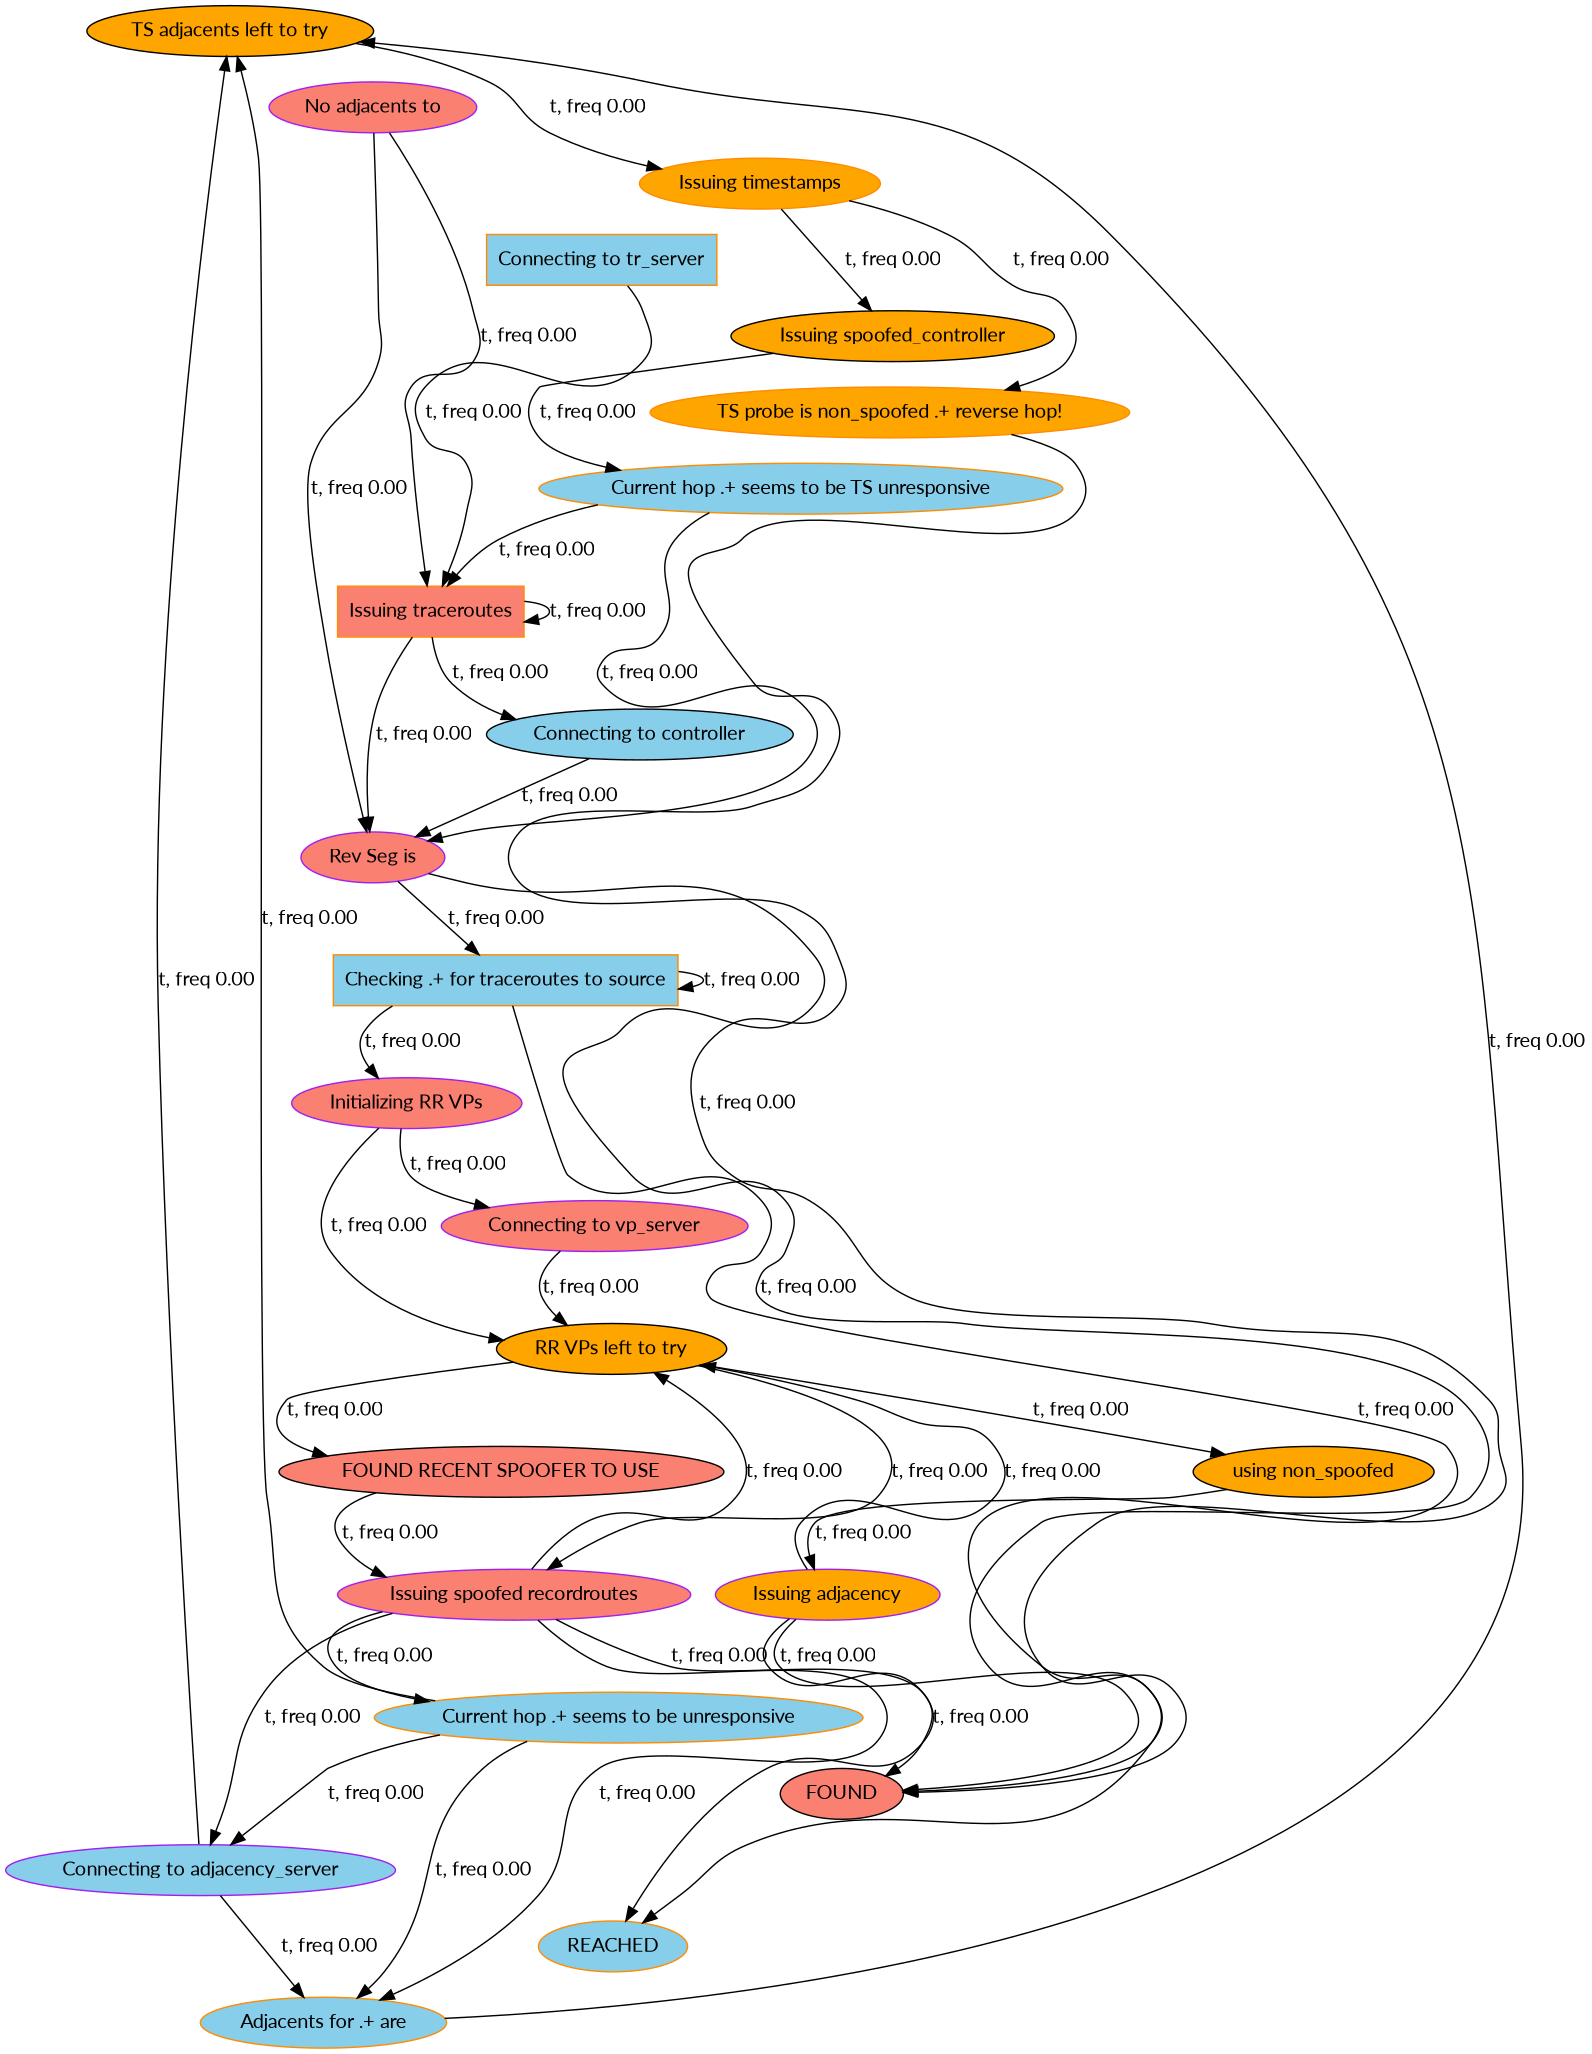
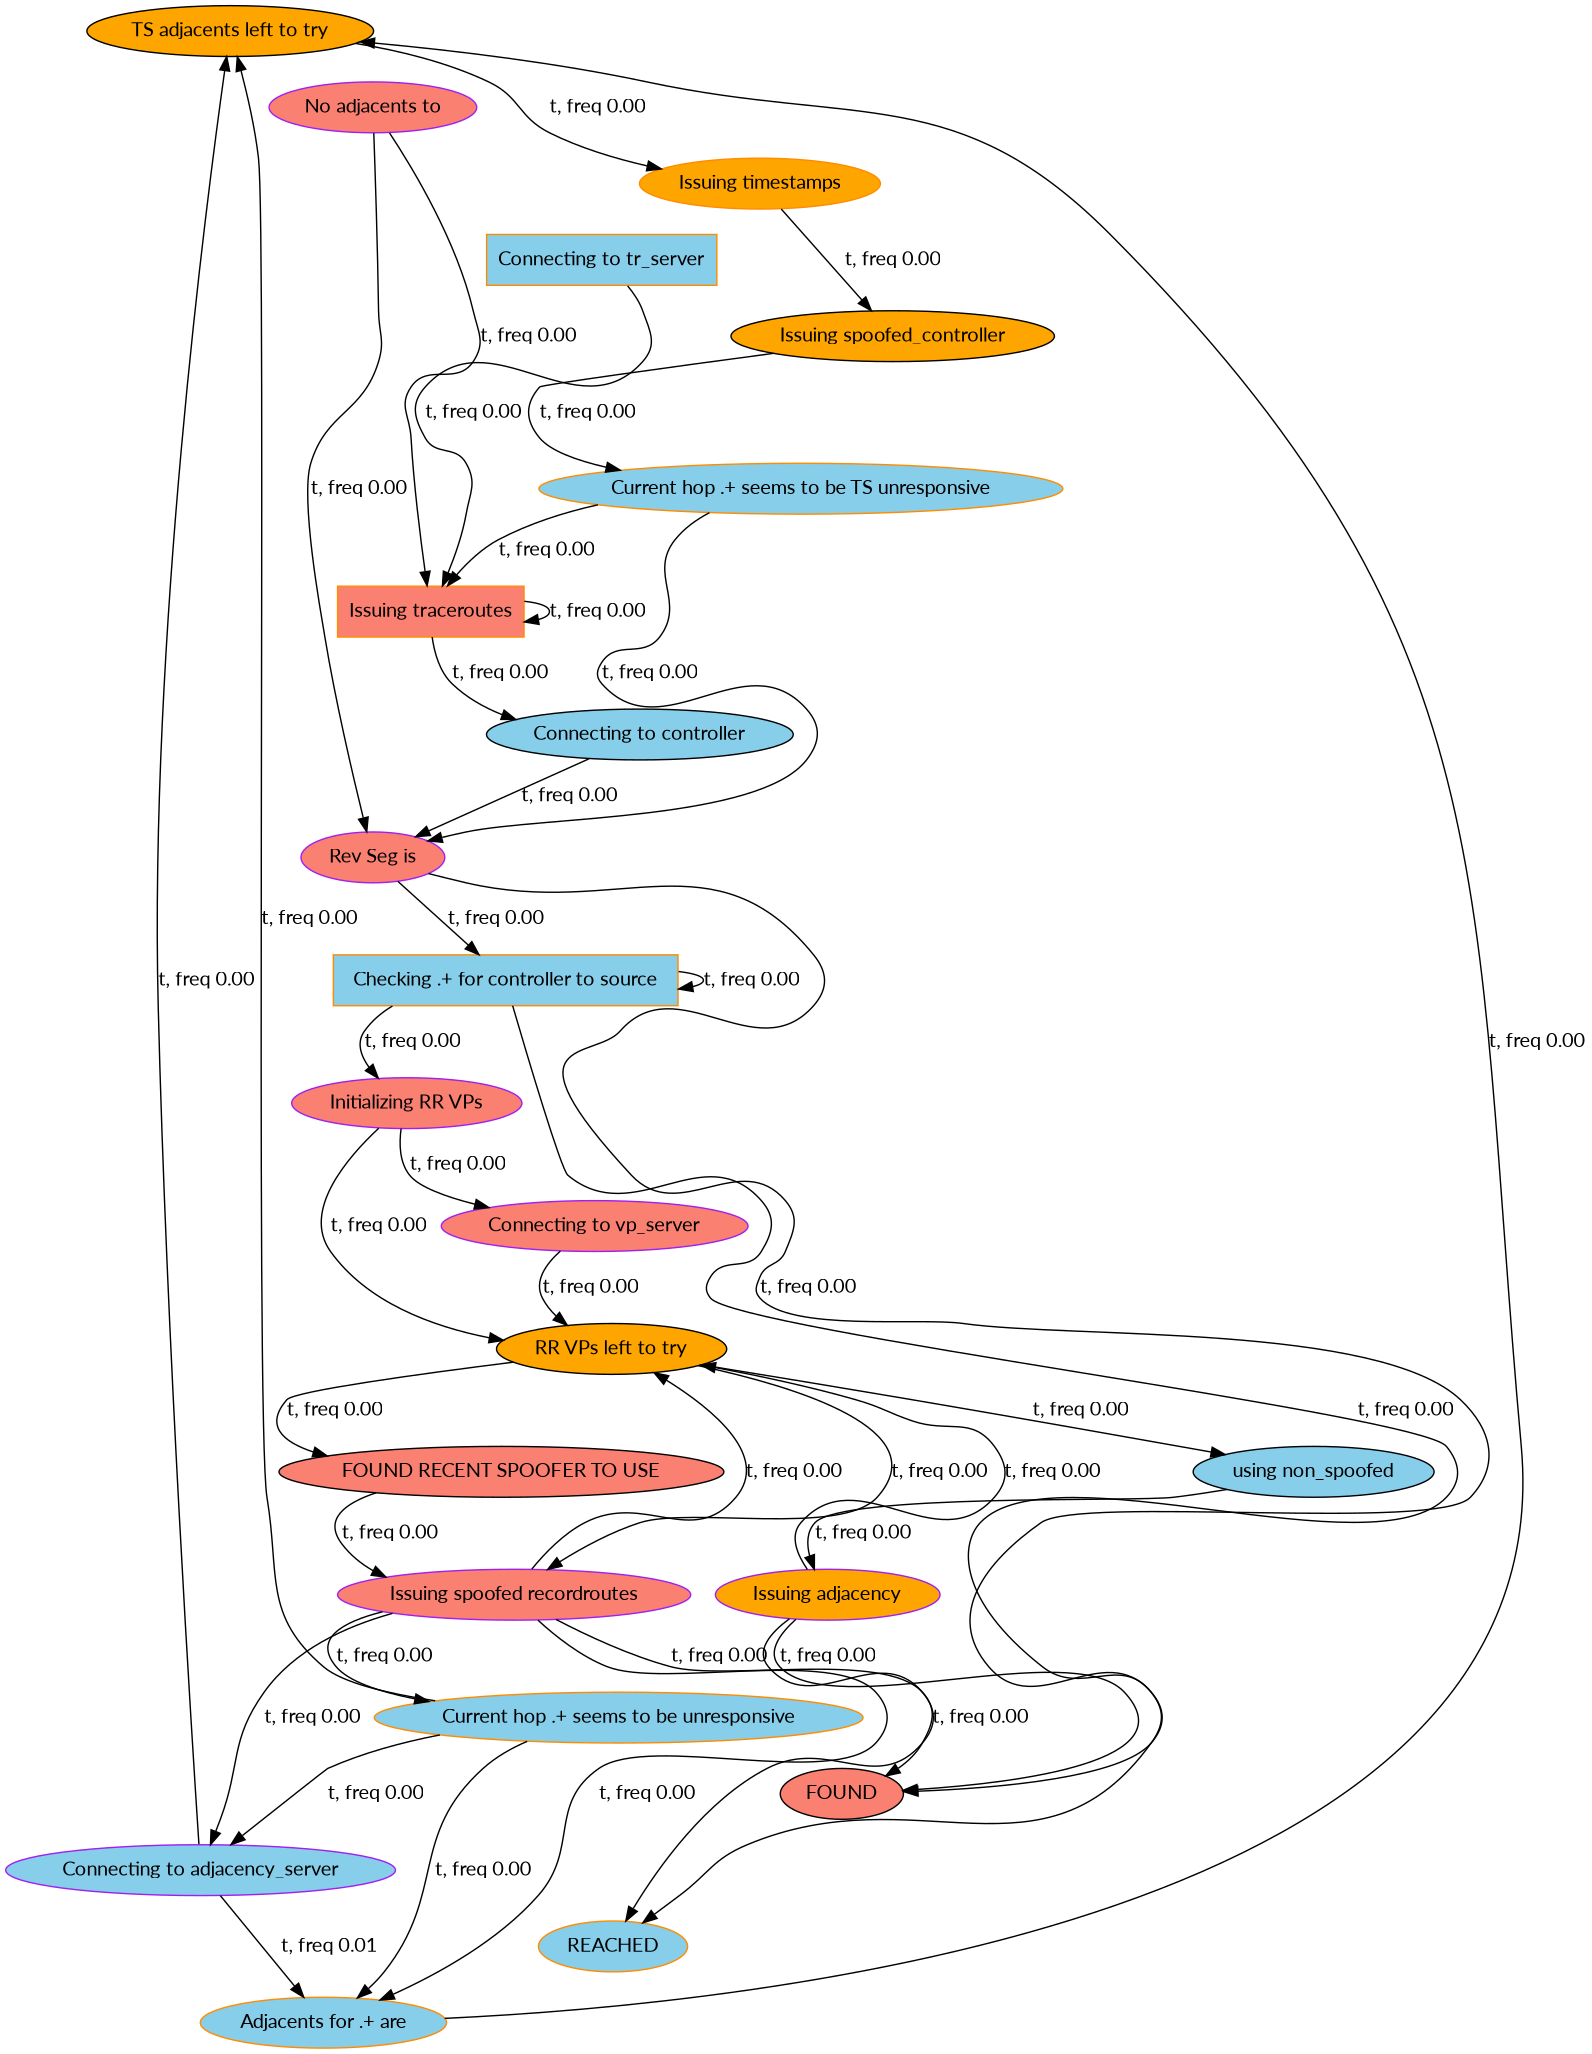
node "TS probe is non_spoofed .+ reverse hop!": removed
edge "Issuing traceroutes" -> "Rev Seg is": removed, label "t, freq 0.00"
node "Checking .+ for traceroutes to source": label "Checking .+ for traceroutes to source" -> "Checking .+ for controller to source"
node "using non_spoofed": fillcolor orange -> skyblue
edge "Connecting to adjacency_server" -> "Adjacents for .+ are": label "t, freq 0.00" -> "t, freq 0.01"
